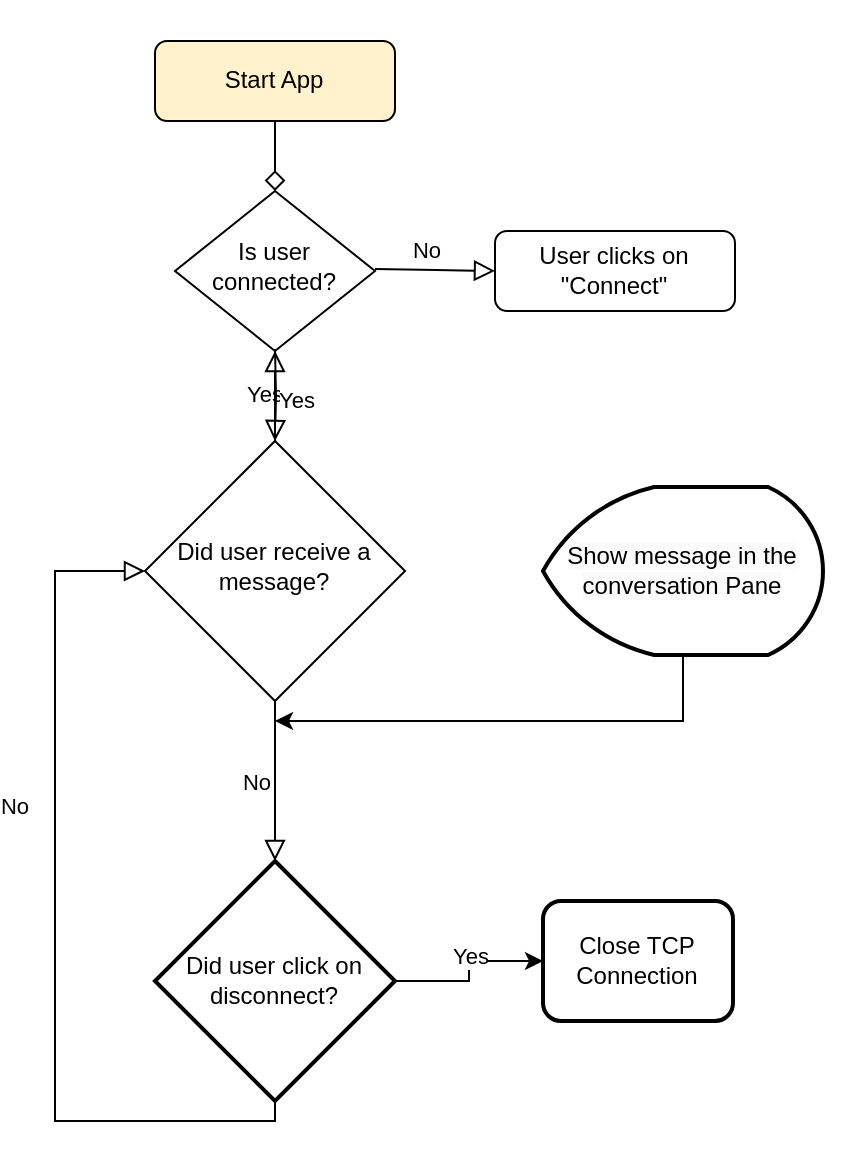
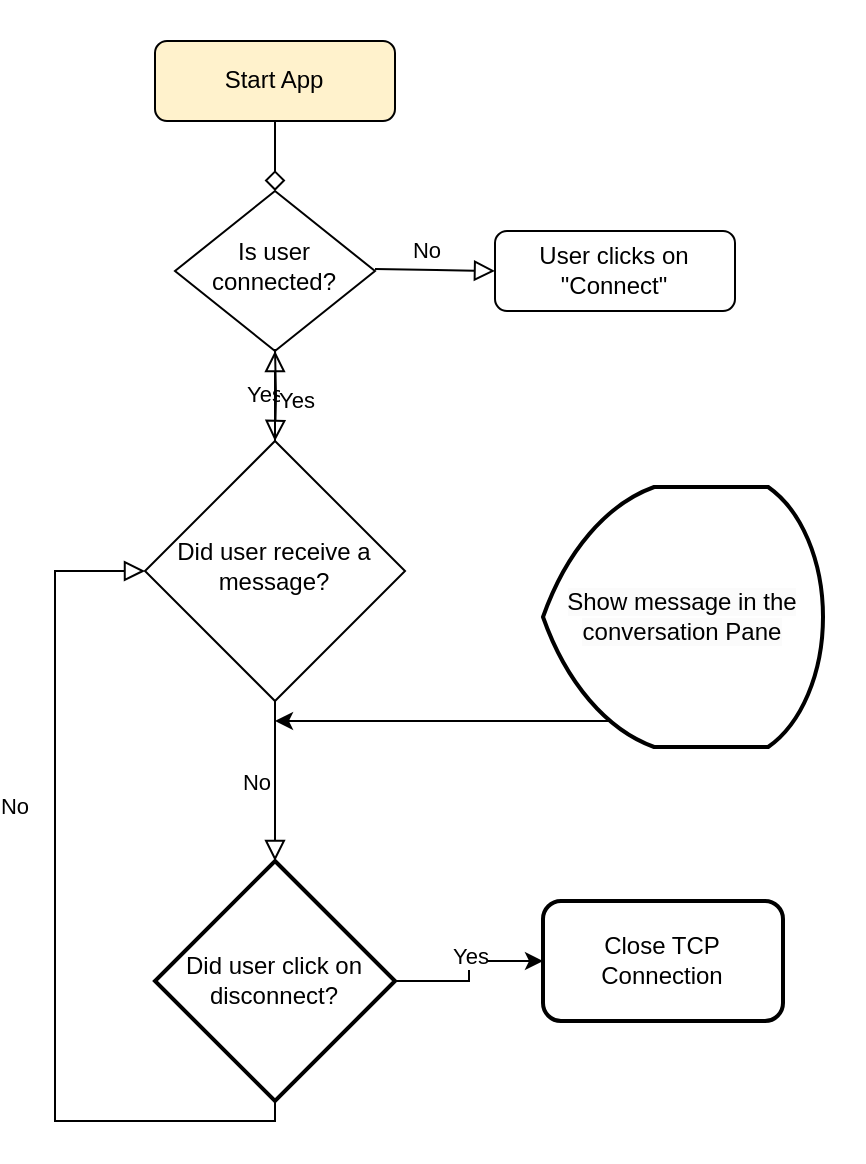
node "Show message in the conversation Pane": size 280x168 -> 280x260
node "Close TCP Connection": size 190x120 -> 240x120
